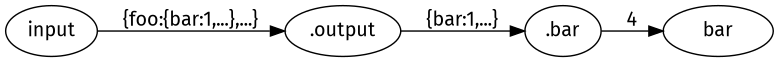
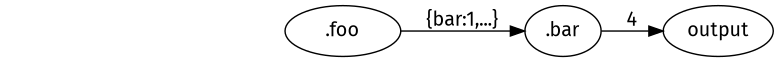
node "input": removed
node ".output": label ".output" -> ".foo"
node "bar": label "bar" -> "output"
